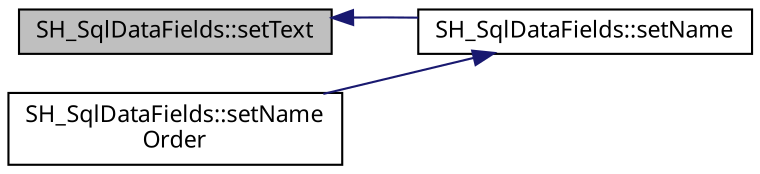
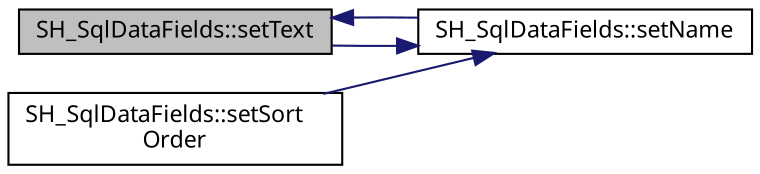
edge "SH_SqlDataFields::setText" -> "SH_SqlDataFields::setName": added
node "SH_SqlDataFields::setName Order": label "SH_SqlDataFields::setName Order" -> "SH_SqlDataFields::setSort Order"
